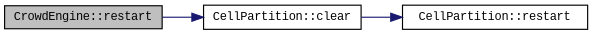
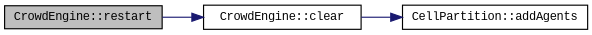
node "CellPartition::clear": label "CellPartition::clear" -> "CrowdEngine::clear"
node "CellPartition::restart": label "CellPartition::restart" -> "CellPartition::addAgents"
